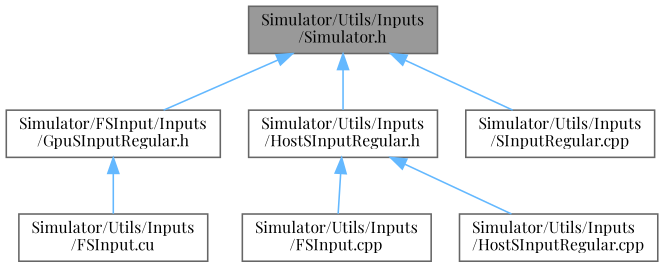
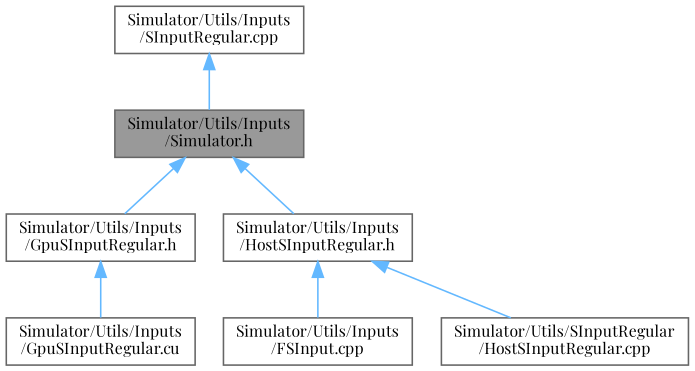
edge "Simulator/Utils/Inputs /SInputRegular.cpp" -> "Simulator/Utils/Inputs /Simulator.h": reversed
node "Simulator/FSInput/Inputs /GpuSInputRegular.h": label "Simulator/FSInput/Inputs /GpuSInputRegular.h" -> "Simulator/Utils/Inputs /GpuSInputRegular.h"
node "Simulator/Utils/Inputs /FSInput.cu": label "Simulator/Utils/Inputs /FSInput.cu" -> "Simulator/Utils/Inputs /GpuSInputRegular.cu"
node "Simulator/Utils/Inputs /HostSInputRegular.cpp": label "Simulator/Utils/Inputs /HostSInputRegular.cpp" -> "Simulator/Utils/SInputRegular /HostSInputRegular.cpp"
